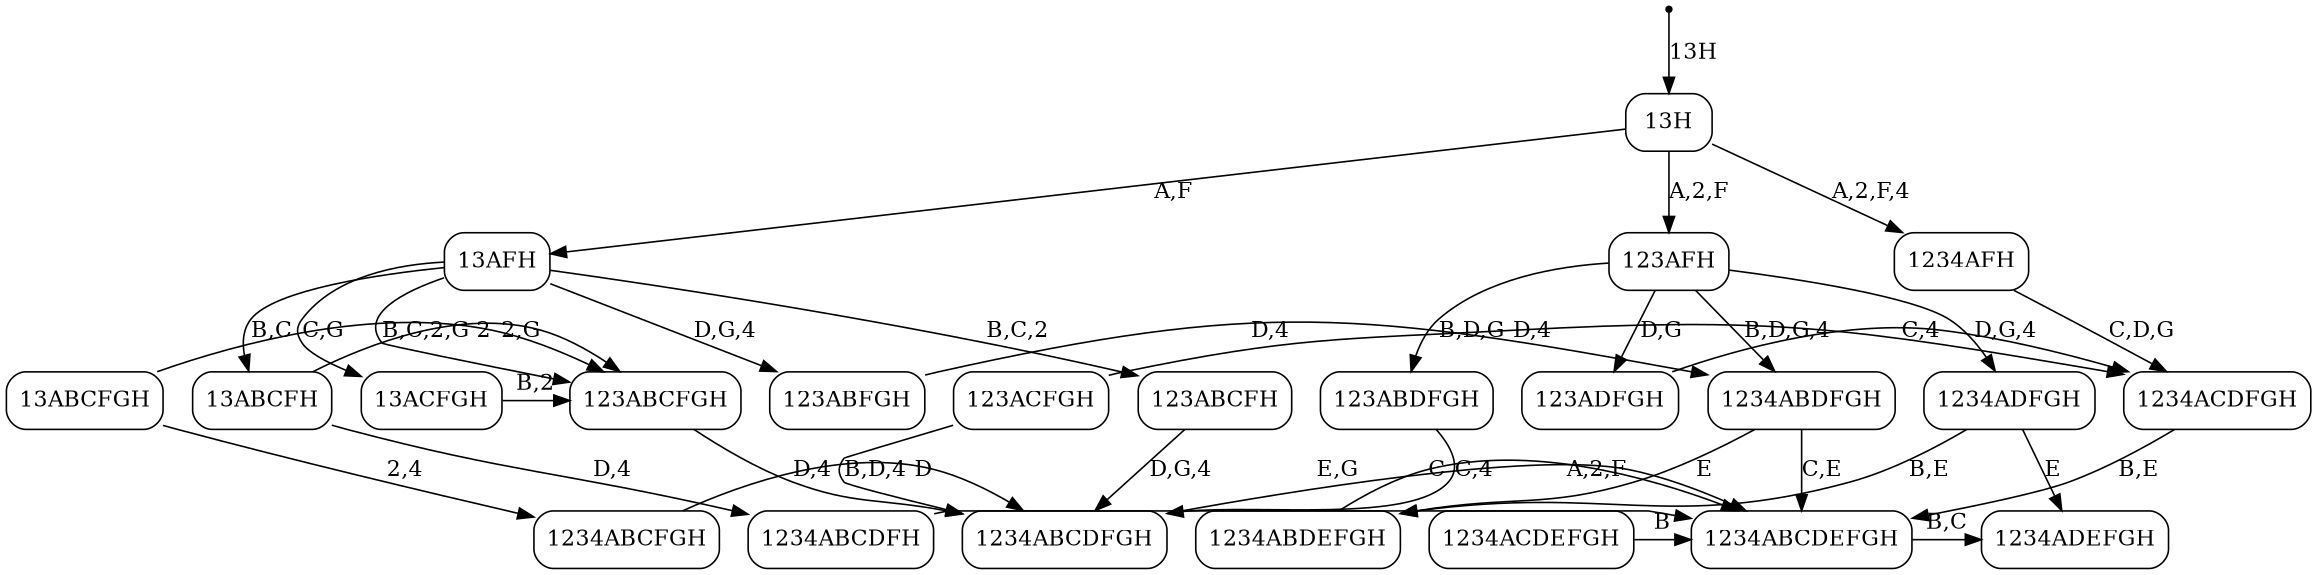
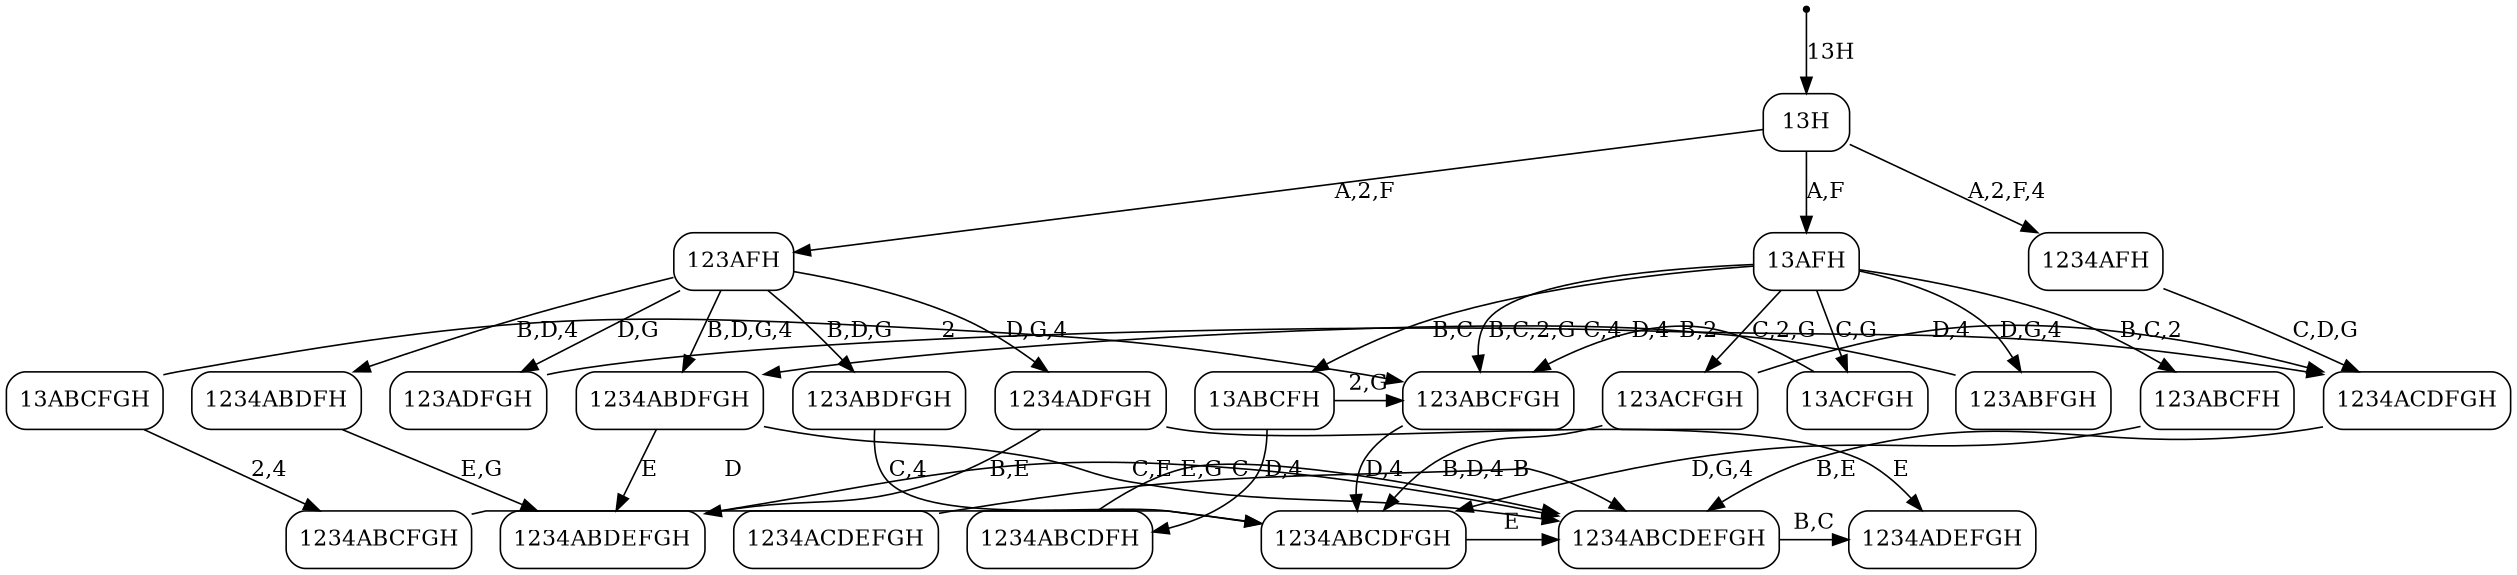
edge "13AFH" -> "123ACFGH": added, label "C,2,G"
node "1234ABDFH": added
edge "1234ABCDFGH" -> "1234ABCDEFGH": label "A,2,F" -> "E"
